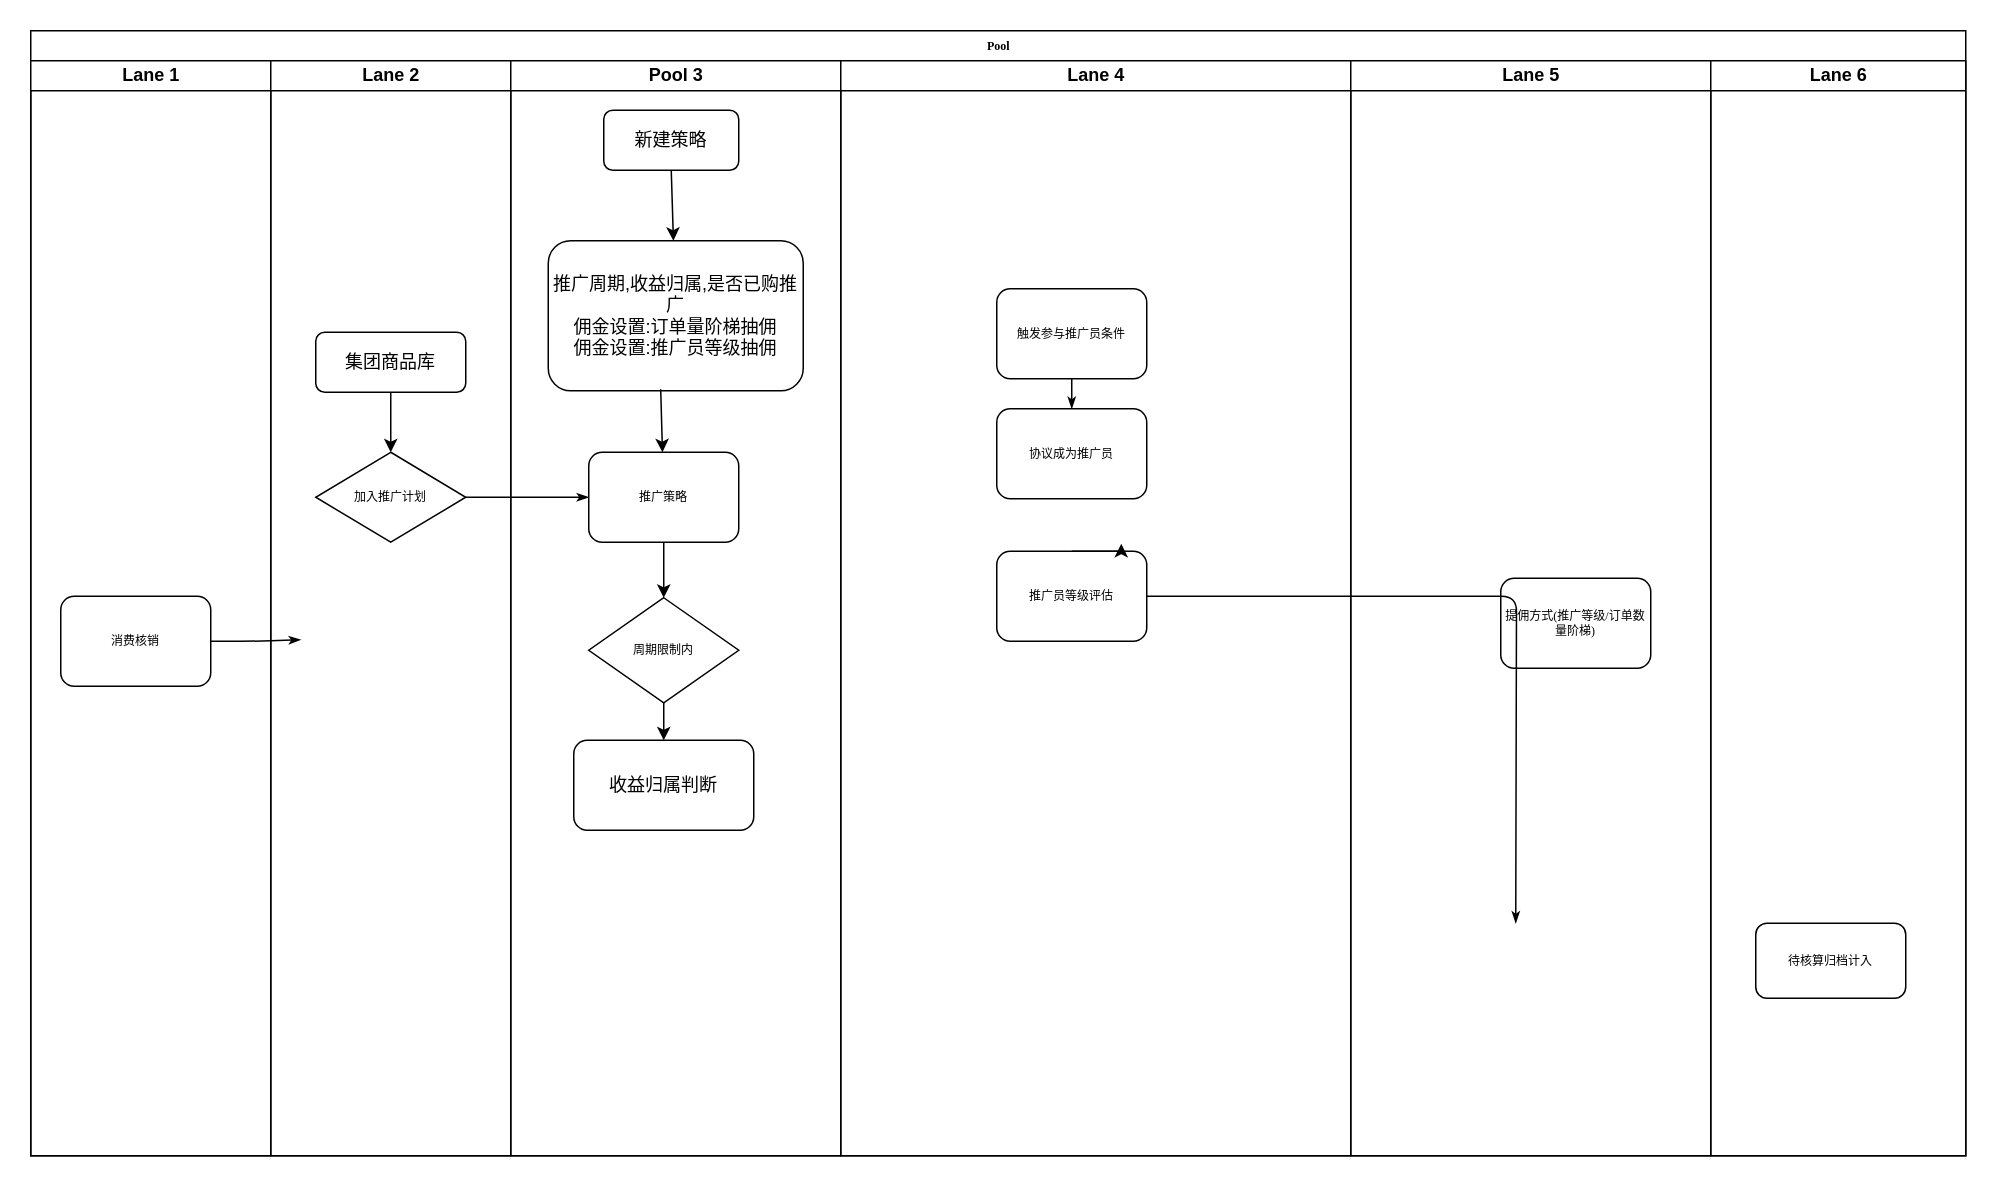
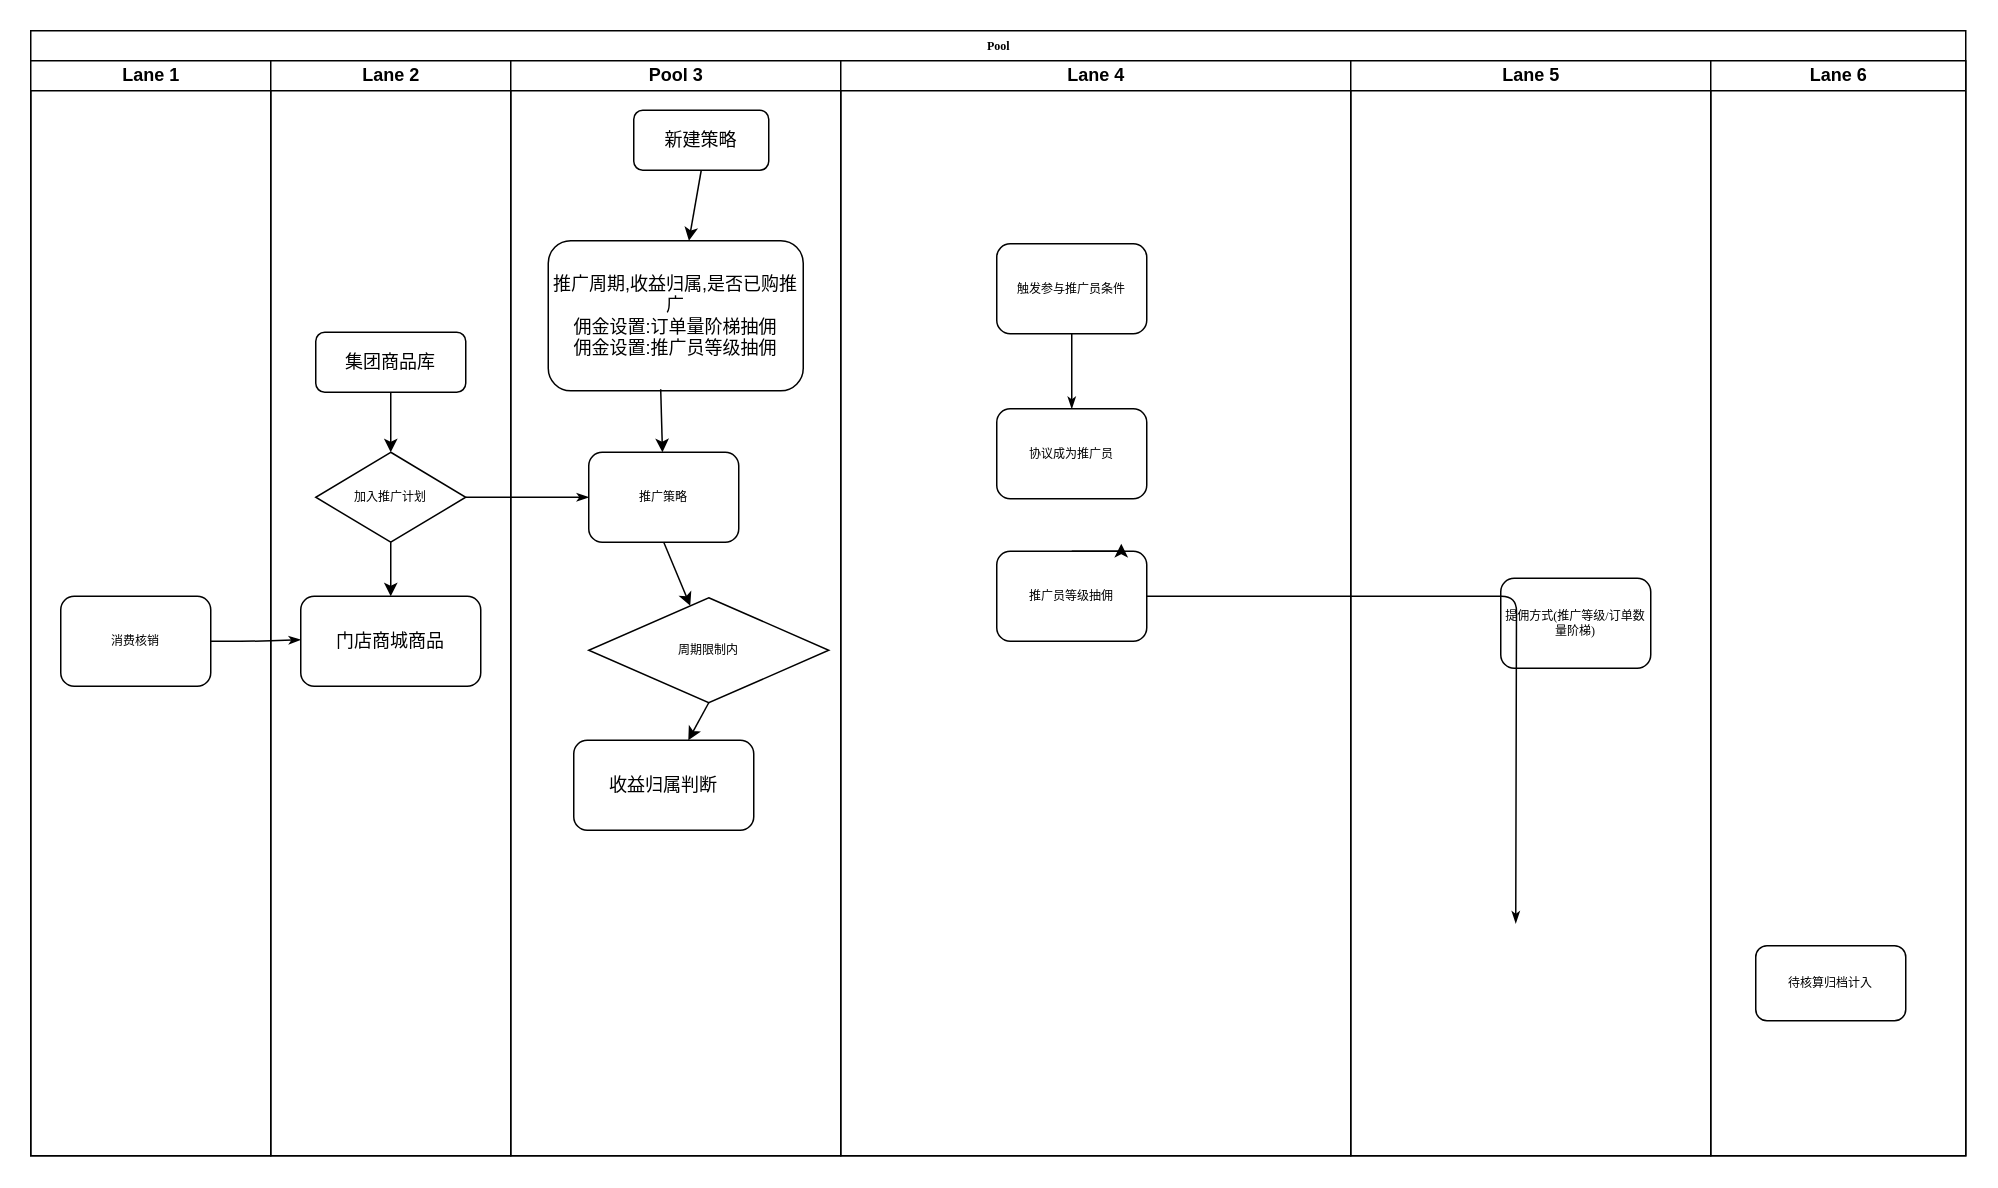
node "新建策略": moved (671, 140) -> (701, 140)
node "触发参与推广员条件": moved (1072, 334) -> (1072, 289)
edge "加入推广计划" -> "门店商城商品": added
node "推广员等级评估": label "推广员等级评估" -> "推广员等级抽佣"
node "门店商城商品": added
node "周期限制内": size 150x105 -> 240x105
node "待核算归档计入": moved (1831, 961) -> (1831, 983)
